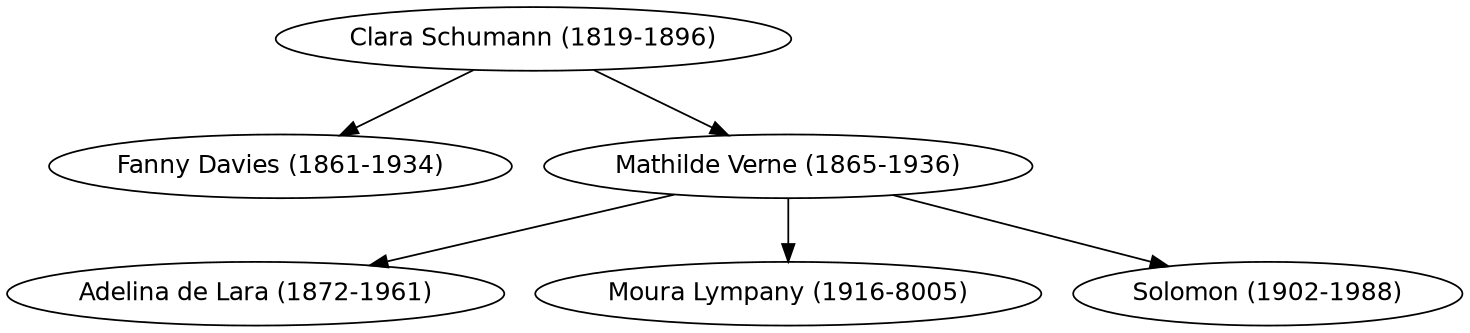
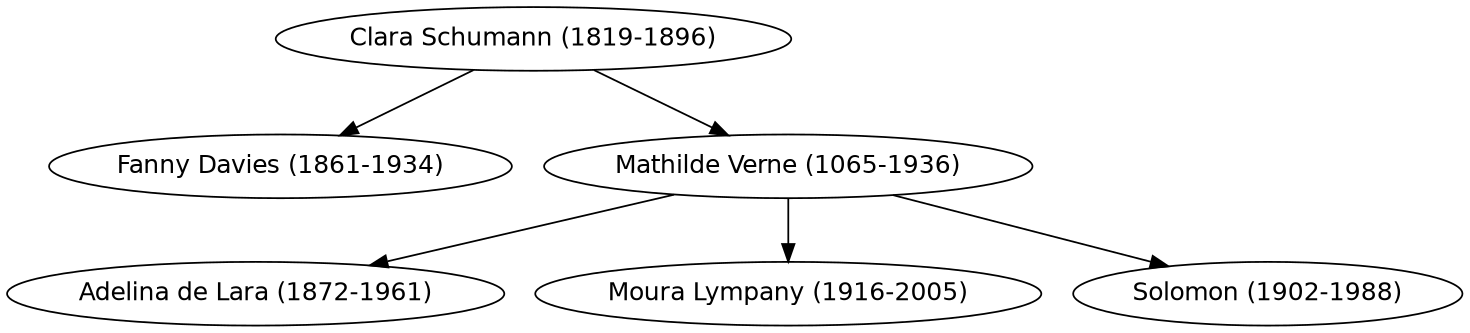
node "Mathilde Verne (1865-1936)": label "Mathilde Verne (1865-1936)" -> "Mathilde Verne (1065-1936)"
node "Moura Lympany (1916-8005)": label "Moura Lympany (1916-8005)" -> "Moura Lympany (1916-2005)"
